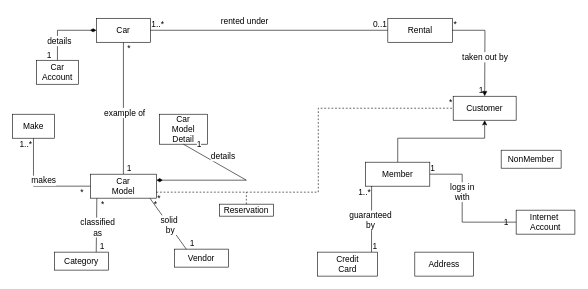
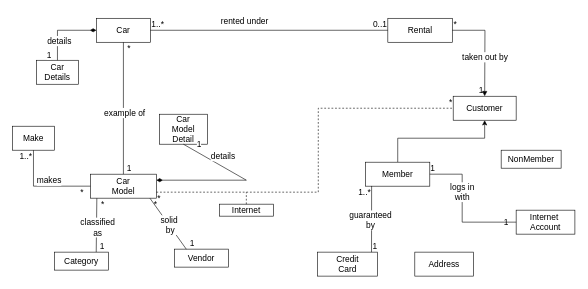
node "Car Account": label "Car Account" -> "Car Details"
node "Make": moved (33, 126) -> (33, 138)
node "Reservation": label "Reservation" -> "Internet"
